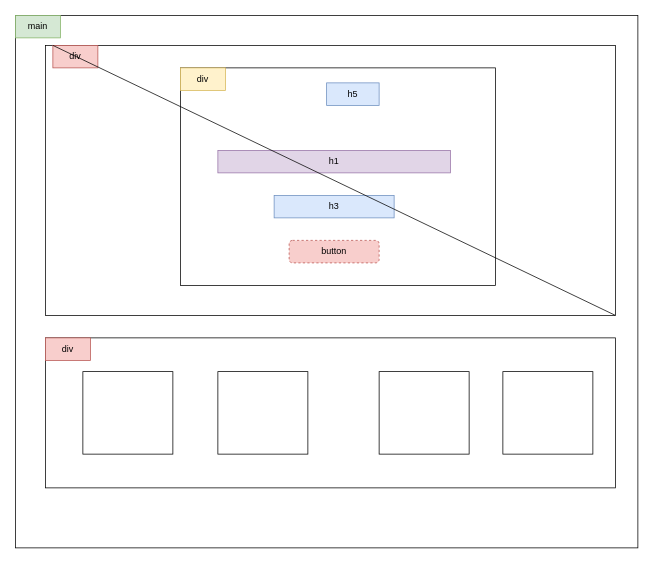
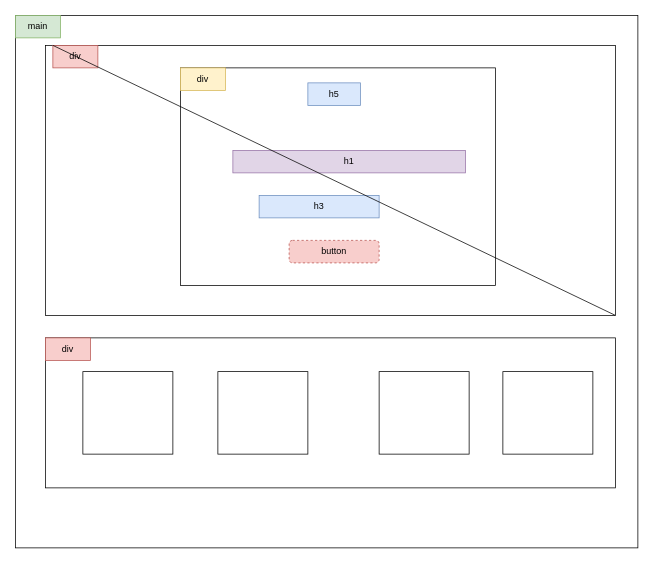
node "h5": moved (353, 94) -> (334, 94)
node "h1": moved (334, 162) -> (349, 162)
node "h3": moved (334, 207) -> (319, 207)
